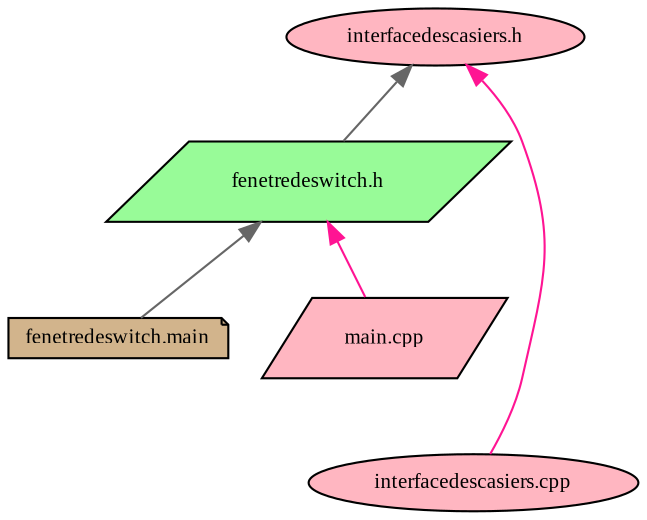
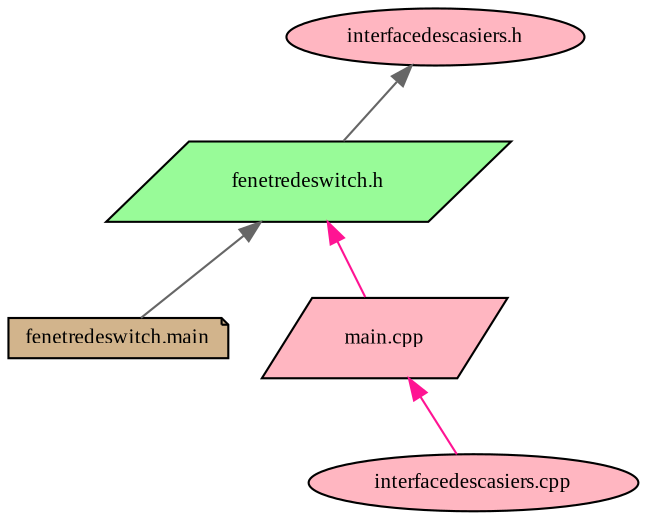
edge "interfacedescasiers.cpp" -> "interfacedescasiers.h": now "interfacedescasiers.cpp" -> "main.cpp"
